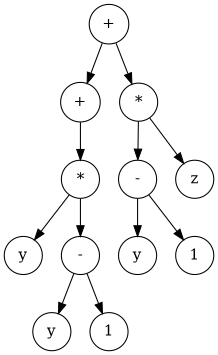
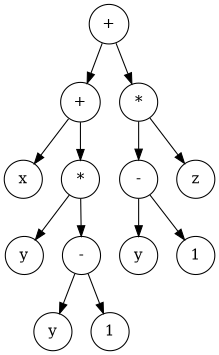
node "x": added
